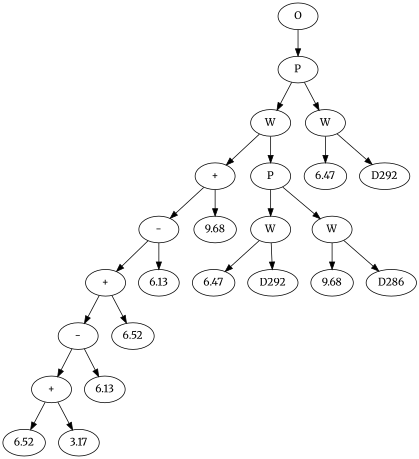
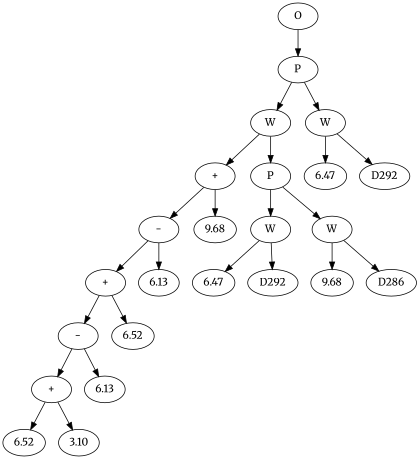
node "3.17": label "3.17" -> "3.10"
